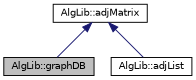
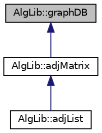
edge "AlgLib::graphDB" -> "AlgLib::adjMatrix": reversed
